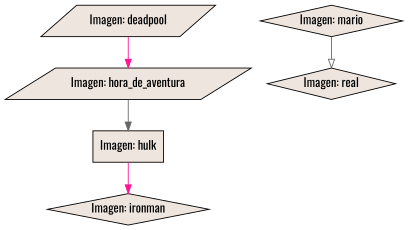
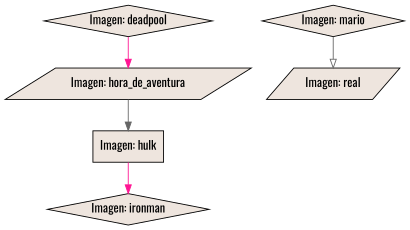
node "Imagen: deadpool": shape parallelogram -> diamond
node "Imagen: real": shape diamond -> parallelogram
